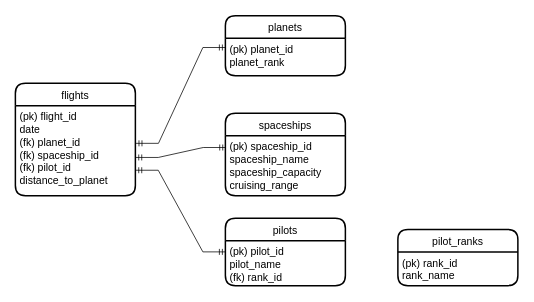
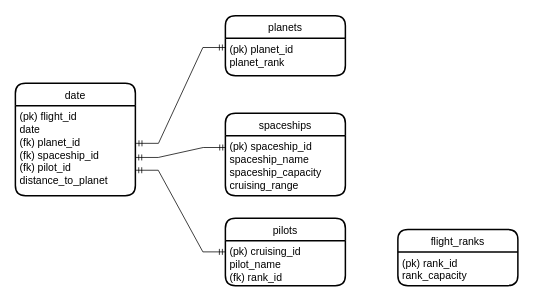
node "flights": label "flights" -> "date"
node "pilot_ranks": label "pilot_ranks" -> "flight_ranks"
node "(pk) pilot_id pilot_name (fk) rank_id": label "(pk) pilot_id pilot_name (fk) rank_id" -> "(pk) cruising_id pilot_name (fk) rank_id"
node "(pk) rank_id rank_name": label "(pk) rank_id rank_name" -> "(pk) rank_id rank_capacity"
